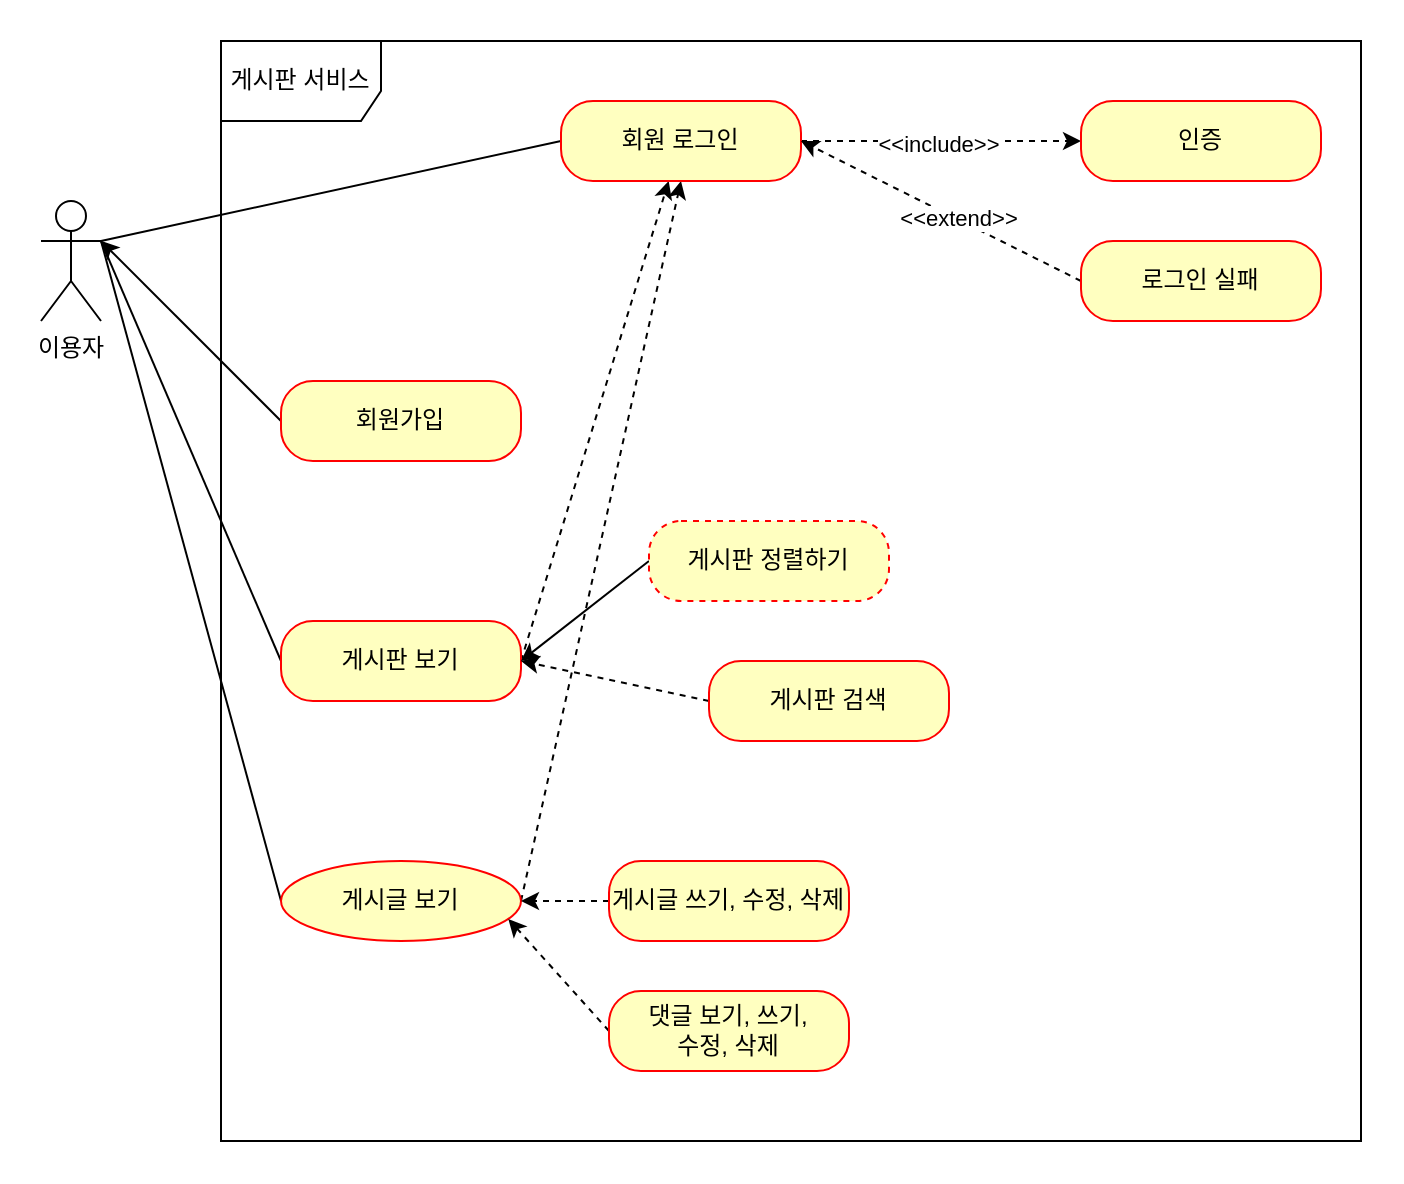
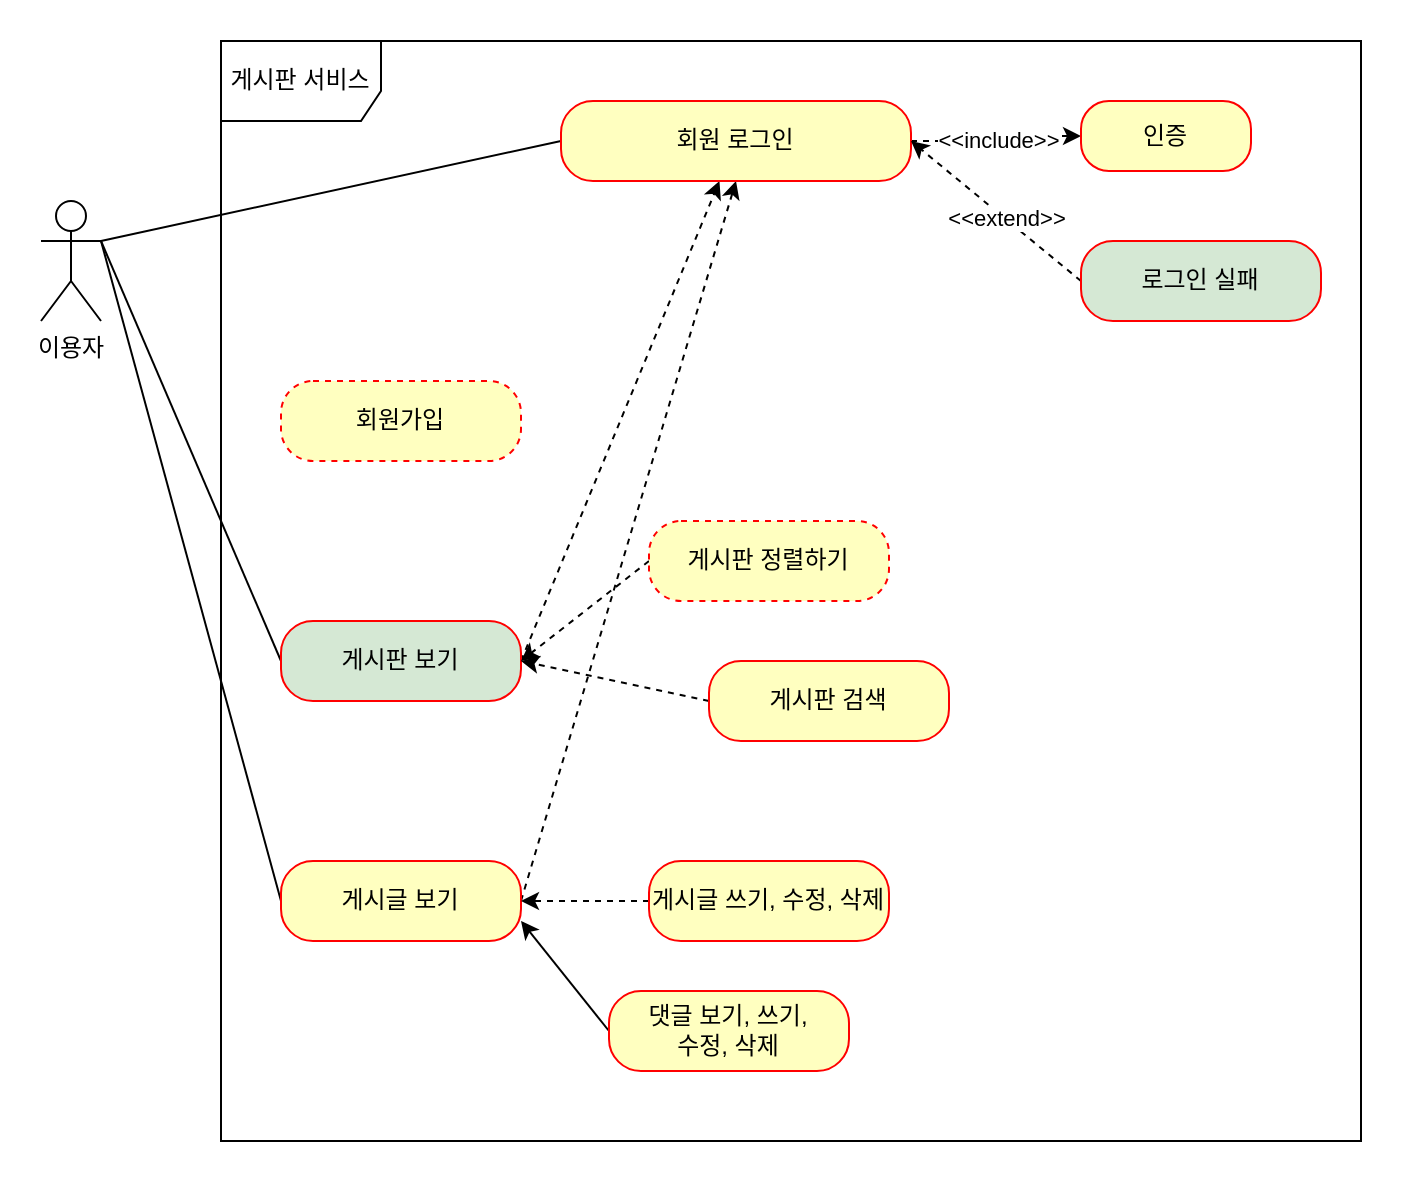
node "회원 로그인": size 240x80 -> 350x80
node "인증": size 240x80 -> 170x70
node "로그인 실패": fillcolor #ffffc0 -> #d5e8d4
edge "회원가입" -> "이용자": removed
node "회원가입": style solid -> dashed
edge "게시판 정렬하기" -> "게시판 보기": style solid -> dashed
node "게시판 보기": fillcolor #ffffc0 -> #d5e8d4
node "게시글 보기": shape ellipse -> rounded rectangle
node "게시글 쓰기, 수정, 삭제": moved (729, 901) -> (769, 901)
edge "댓글 보기, 쓰기, 수정, 삭제" -> "게시글 보기": style dashed -> solid
